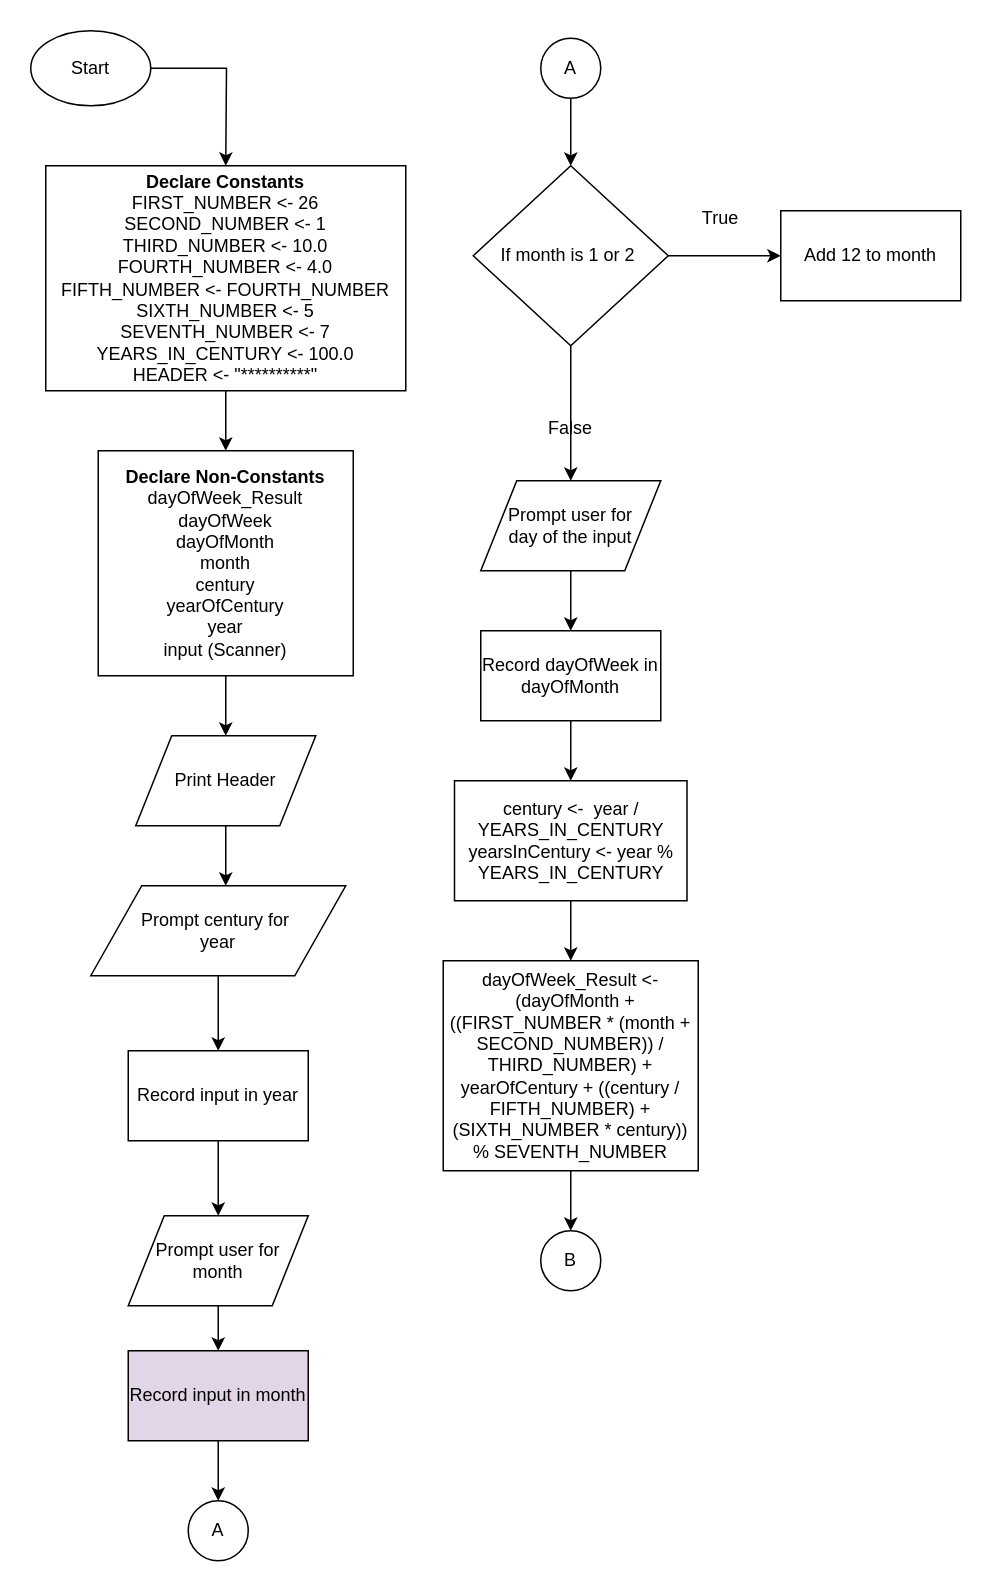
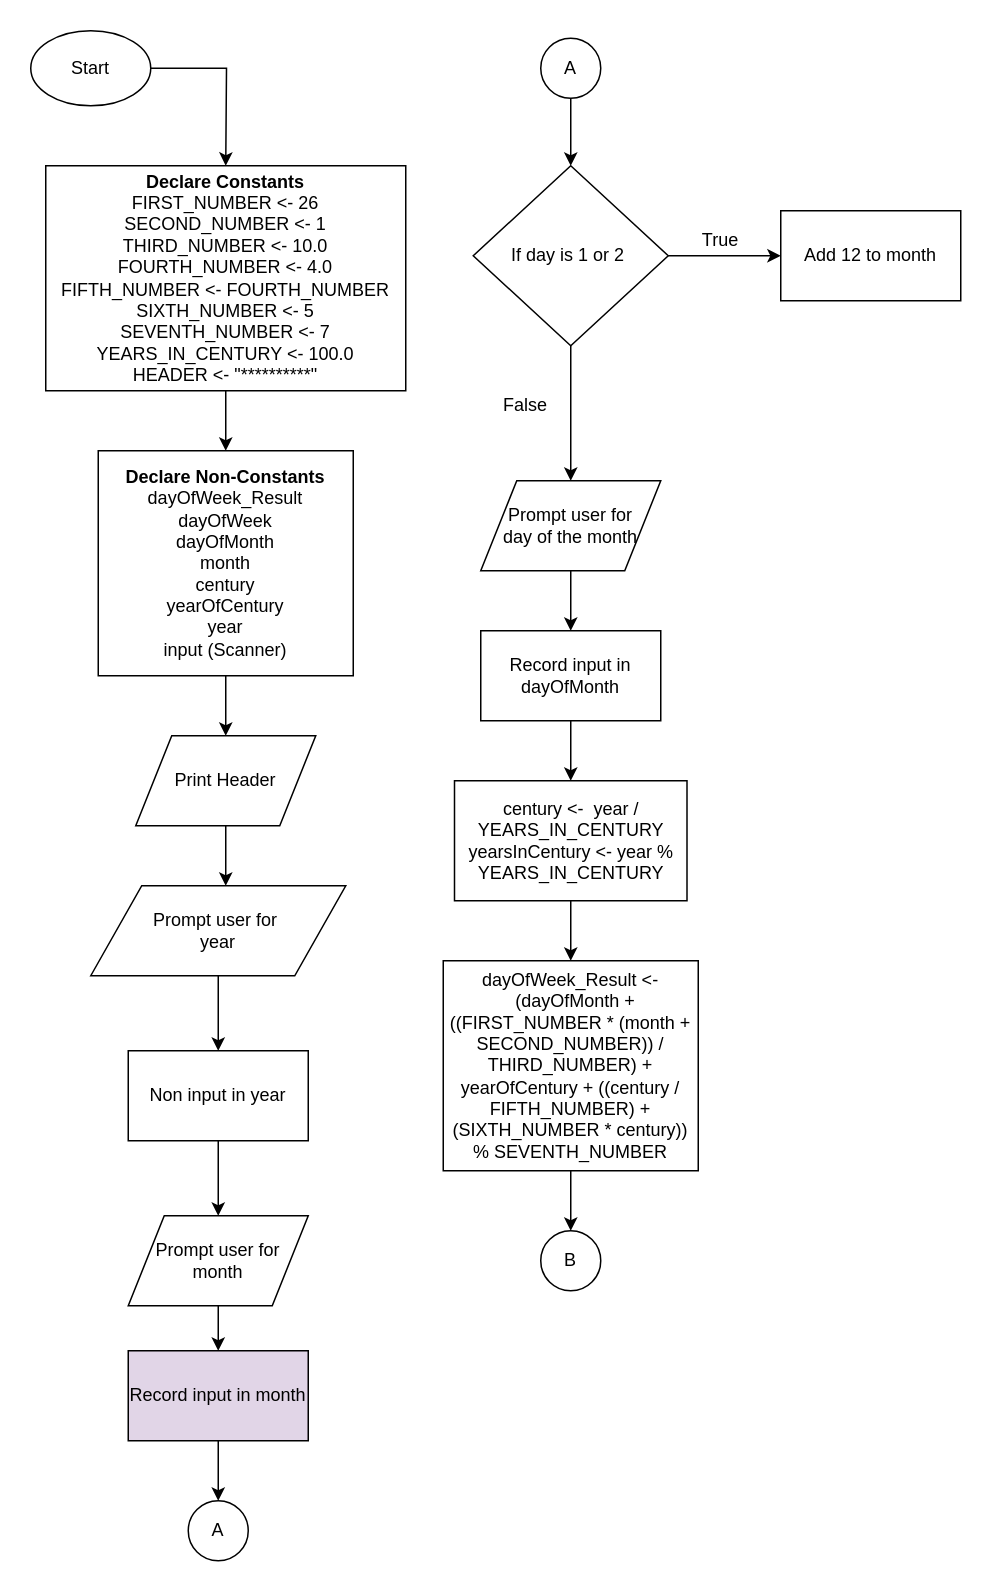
node "True": moved (721, 218) -> (721, 241)
node "If month is 1 or 2": label "If month is 1 or 2" -> "If day is 1 or 2"
node "False": moved (571, 428) -> (526, 406)
node "Prompt user for day of the input": label "Prompt user for day of the input" -> "Prompt user for day of the month"
node "Record dayOfWeek in dayOfMonth": label "Record dayOfWeek in dayOfMonth" -> "Record input in dayOfMonth"
node "Prompt century for year": label "Prompt century for year" -> "Prompt user for year"
node "Record input in year": label "Record input in year" -> "Non input in year"
